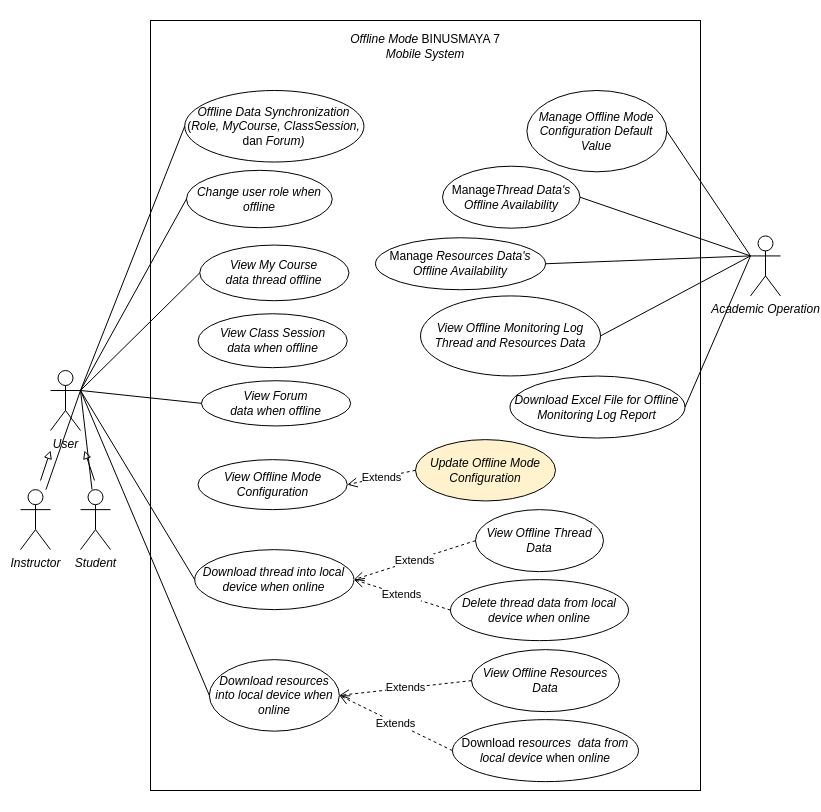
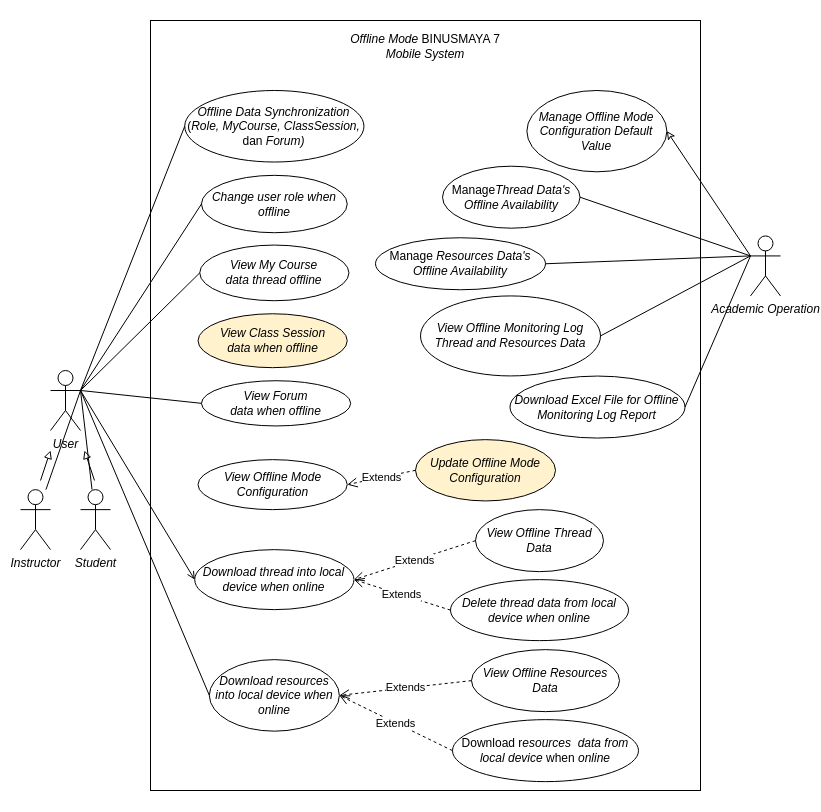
edge "Manage Offline Mode Configuration Default Value" -- "Academic Operation": arrowhead none -> classic
node "Change user role when offline": moved (259, 199) -> (274, 204)
node "View Class Session data when offline": fillcolor #ffffff -> #fff2cc
edge "User" -- "Download thread into local device when online": arrowhead none -> open
